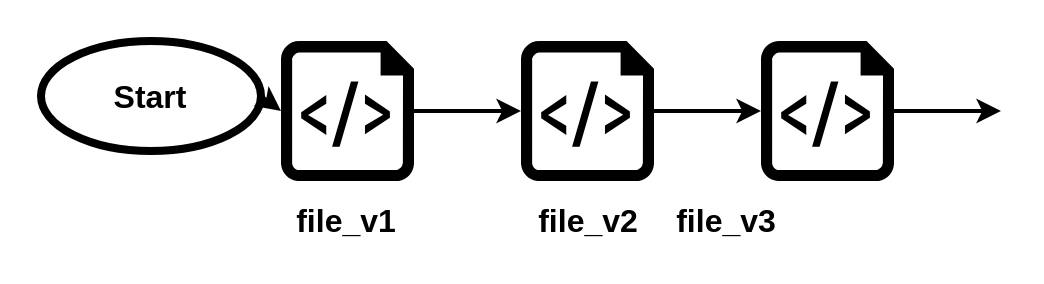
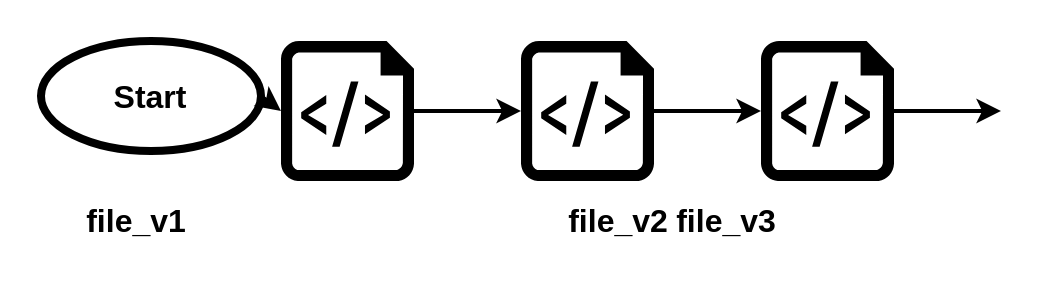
node "file_v1": moved (348, 221) -> (138, 221)
node "file_v2": moved (589, 221) -> (619, 221)
